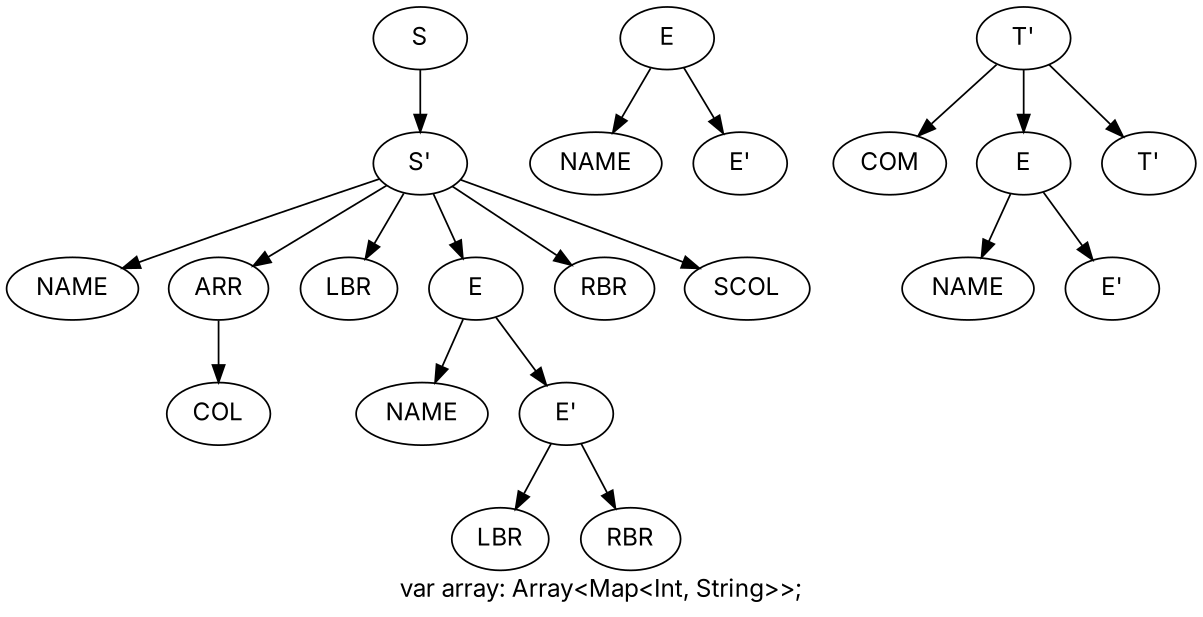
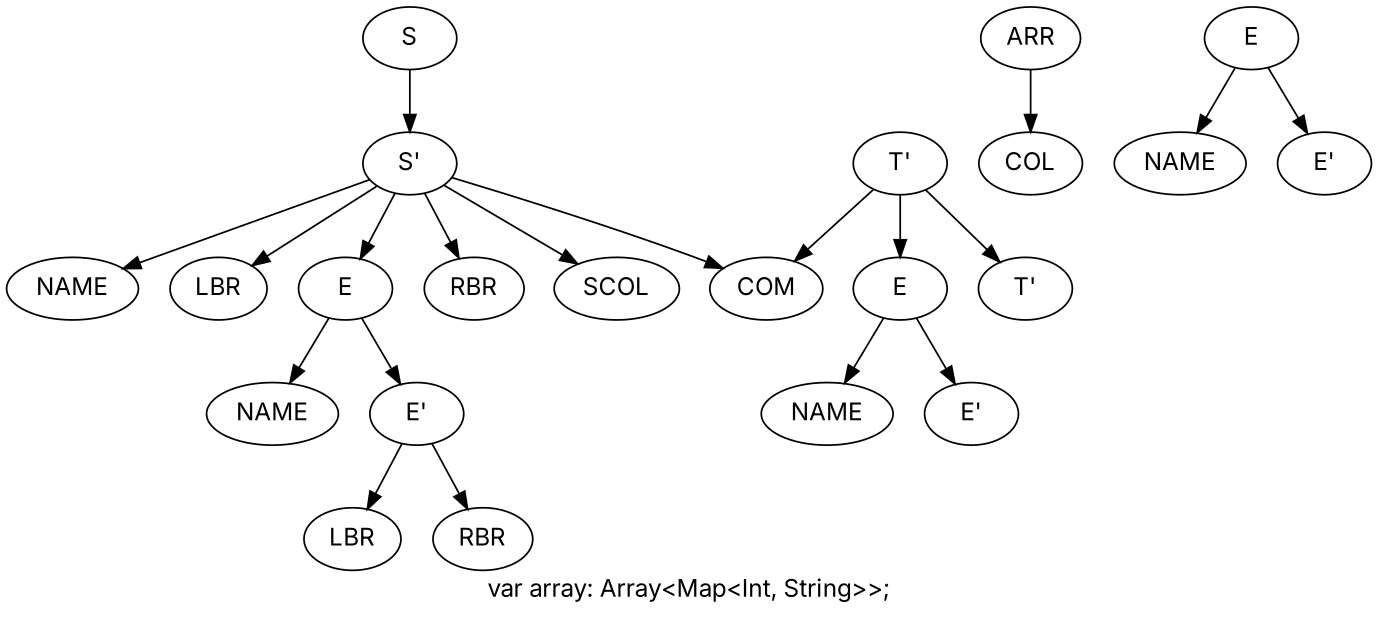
edge "S'" -> "ARR": now "S'" -> "COM"
